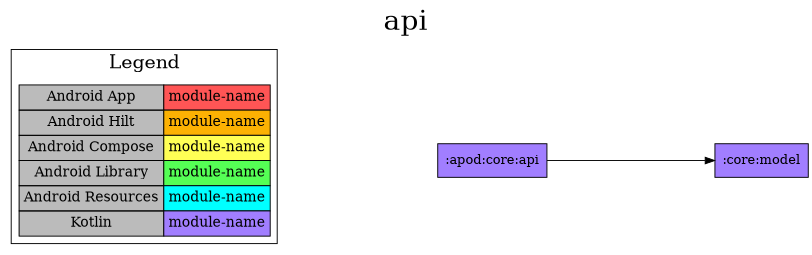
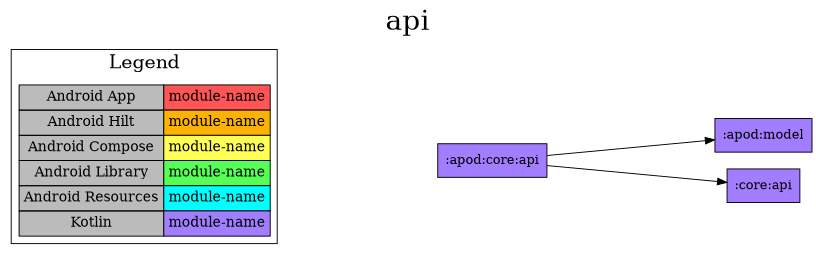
node ":apod:model": added
node ":core:model": label ":core:model" -> ":core:api"
